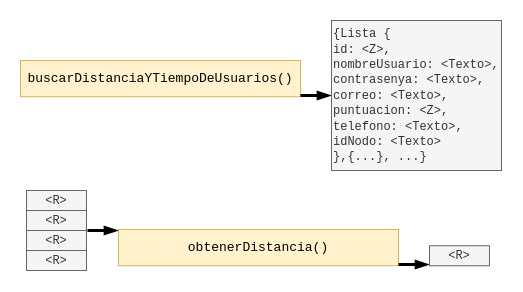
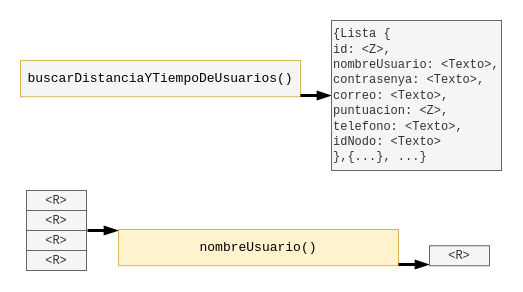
node "buscarDistanciaYTiempoDeUsuarios()": fillcolor #fff2cc -> #f5f5f5
node "obtenerDistancia()": label "obtenerDistancia()" -> "nombreUsuario()"
